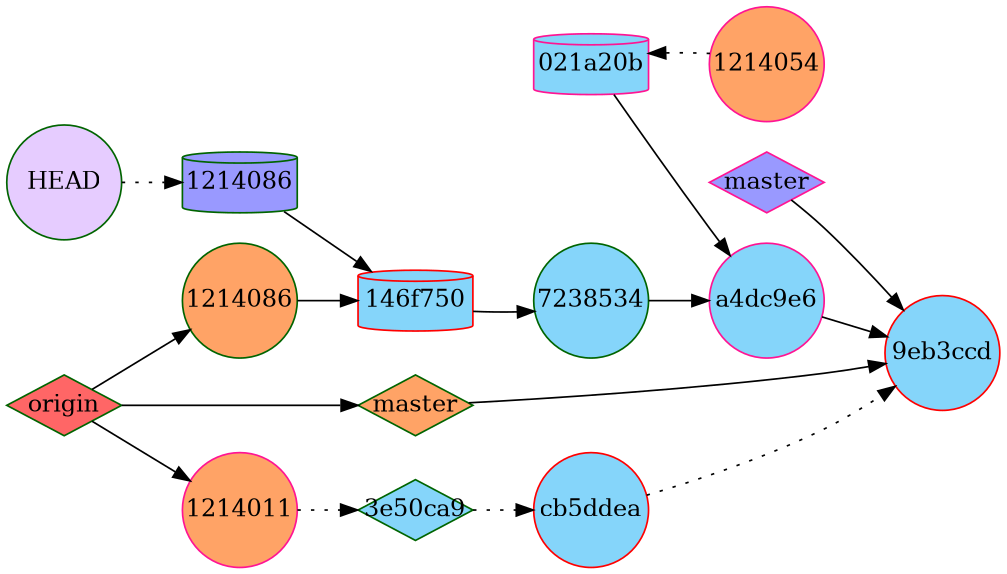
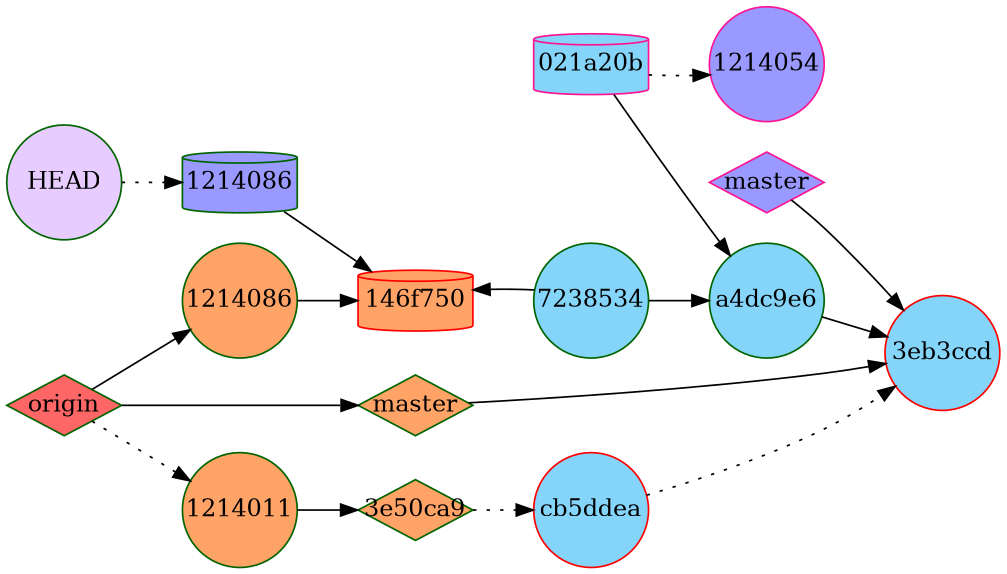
edge "1214054" -> "021a20b": reversed
node "1214054": fillcolor #ffa366 -> #9999ff
node "146f750": fillcolor #85d5fa -> #ffa366
node "a4dc9e6": color deeppink -> darkgreen
edge "146f750" -> "7238534": reversed
node "9eb3ccd": label "9eb3ccd" -> "3eb3ccd"
edge "origin" -> "1214011": style solid -> dotted
node "1214011": color deeppink -> darkgreen
edge "1214011" -> "3e50ca9": style dotted -> solid
node "3e50ca9": fillcolor #85d5fa -> #ffa366
